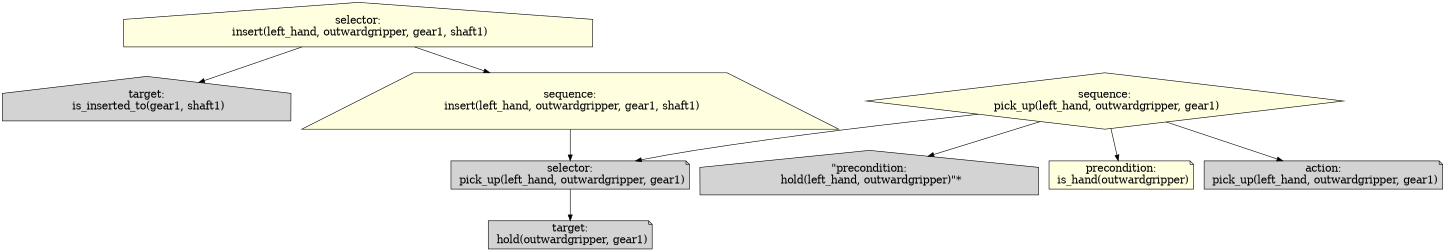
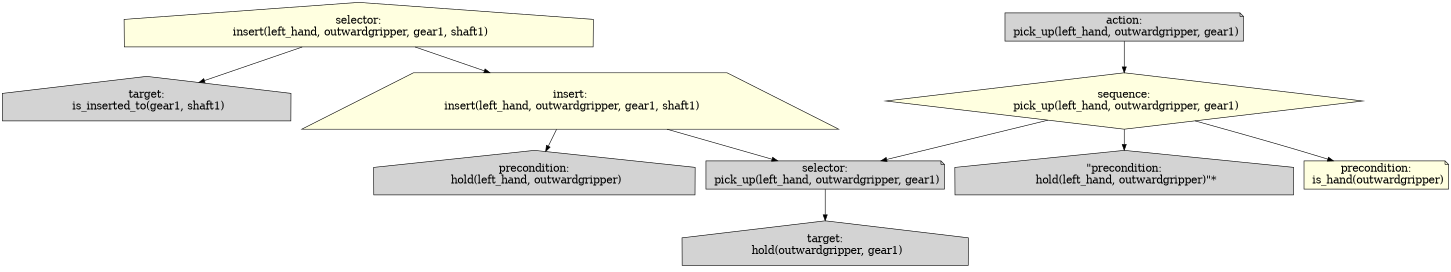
node "sequence: insert(left_hand, outwardgripper, gear1, shaft1)": label "sequence: insert(left_hand, outwardgripper, gear1, shaft1)" -> "insert: insert(left_hand, outwardgripper, gear1, shaft1)"
edge "sequence: pick_up(left_hand, outwardgripper, gear1)" -> "action: pick_up(left_hand, outwardgripper, gear1)": reversed
node "precondition: hold(left_hand, outwardgripper)": added
node "target: hold(outwardgripper, gear1)": shape note -> house
